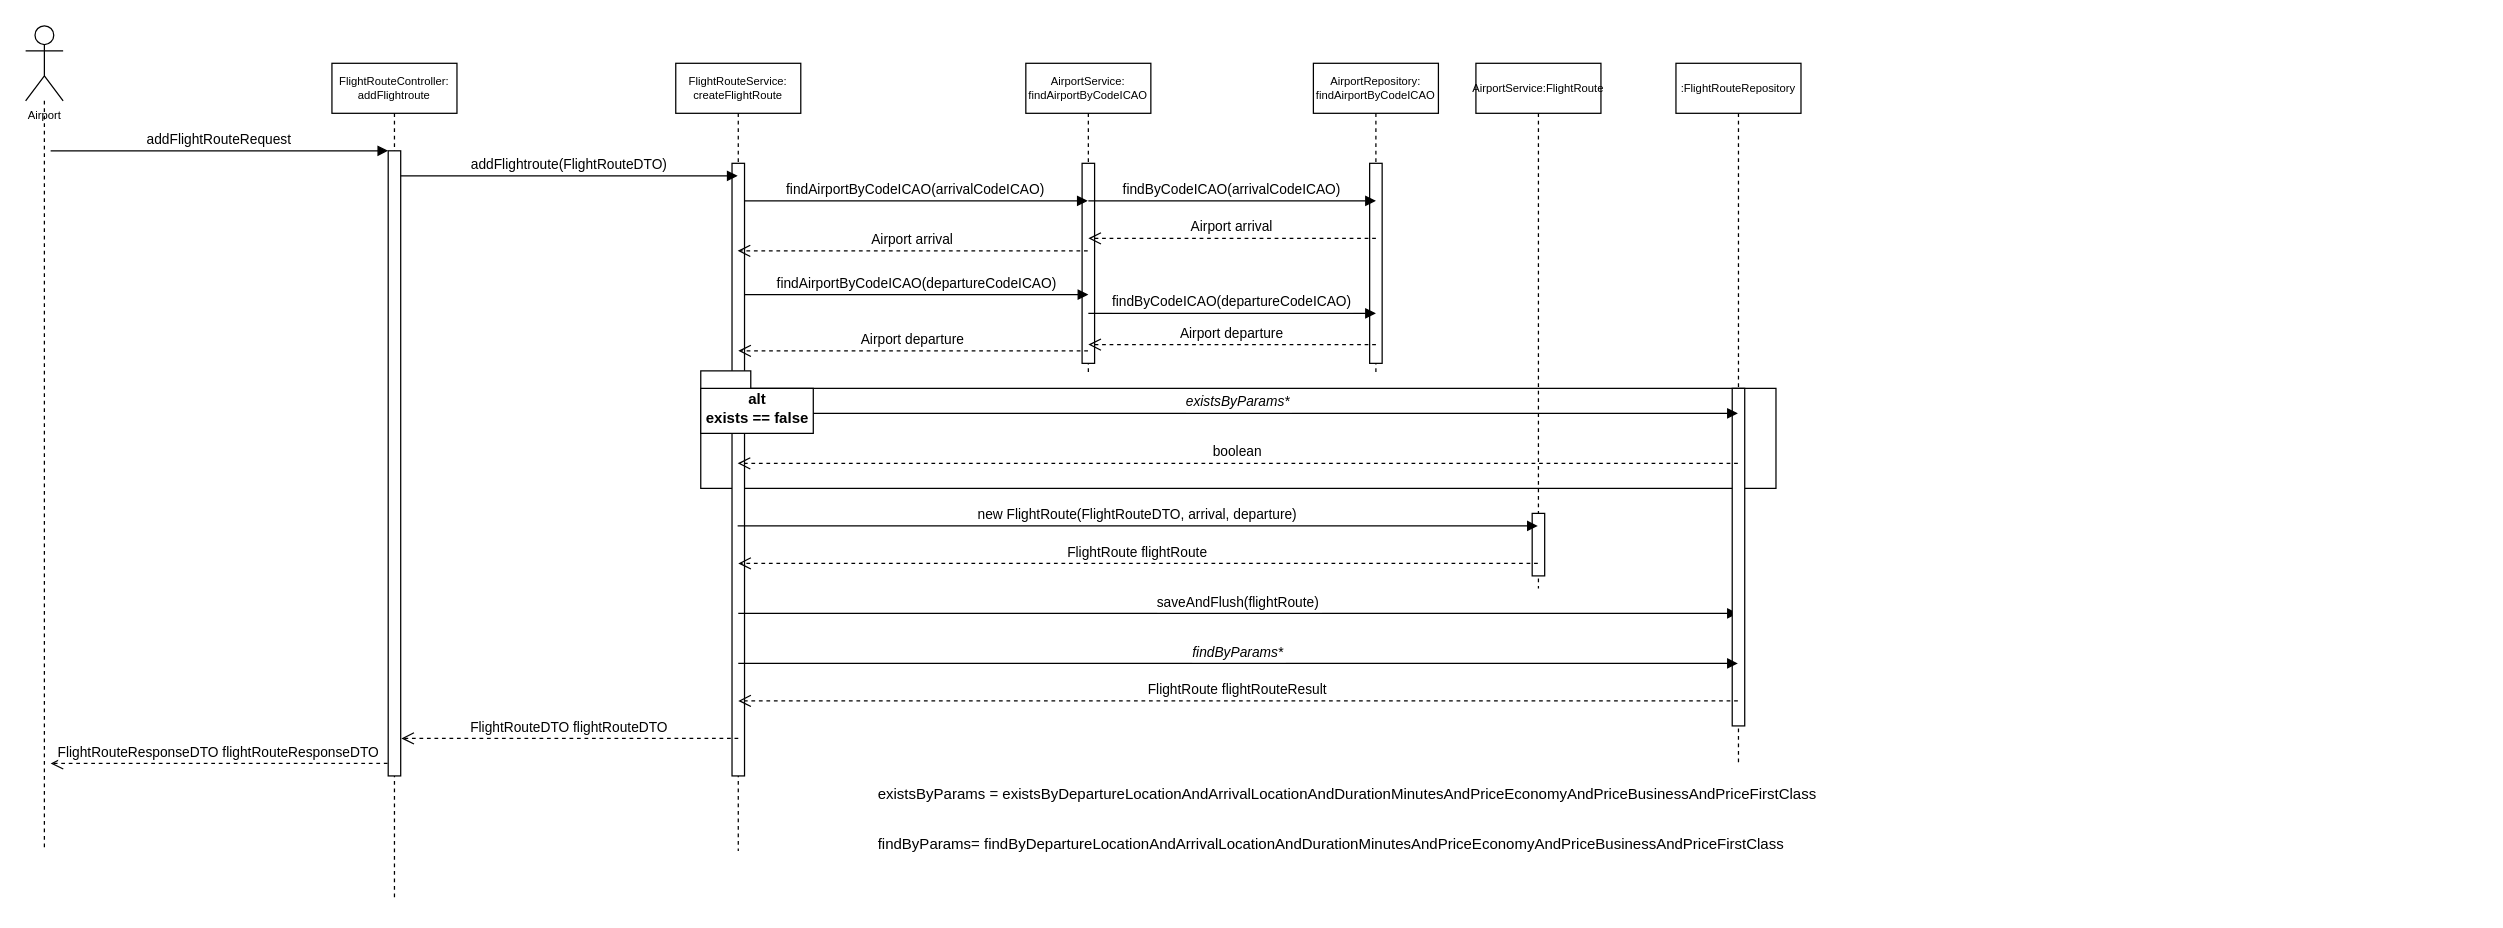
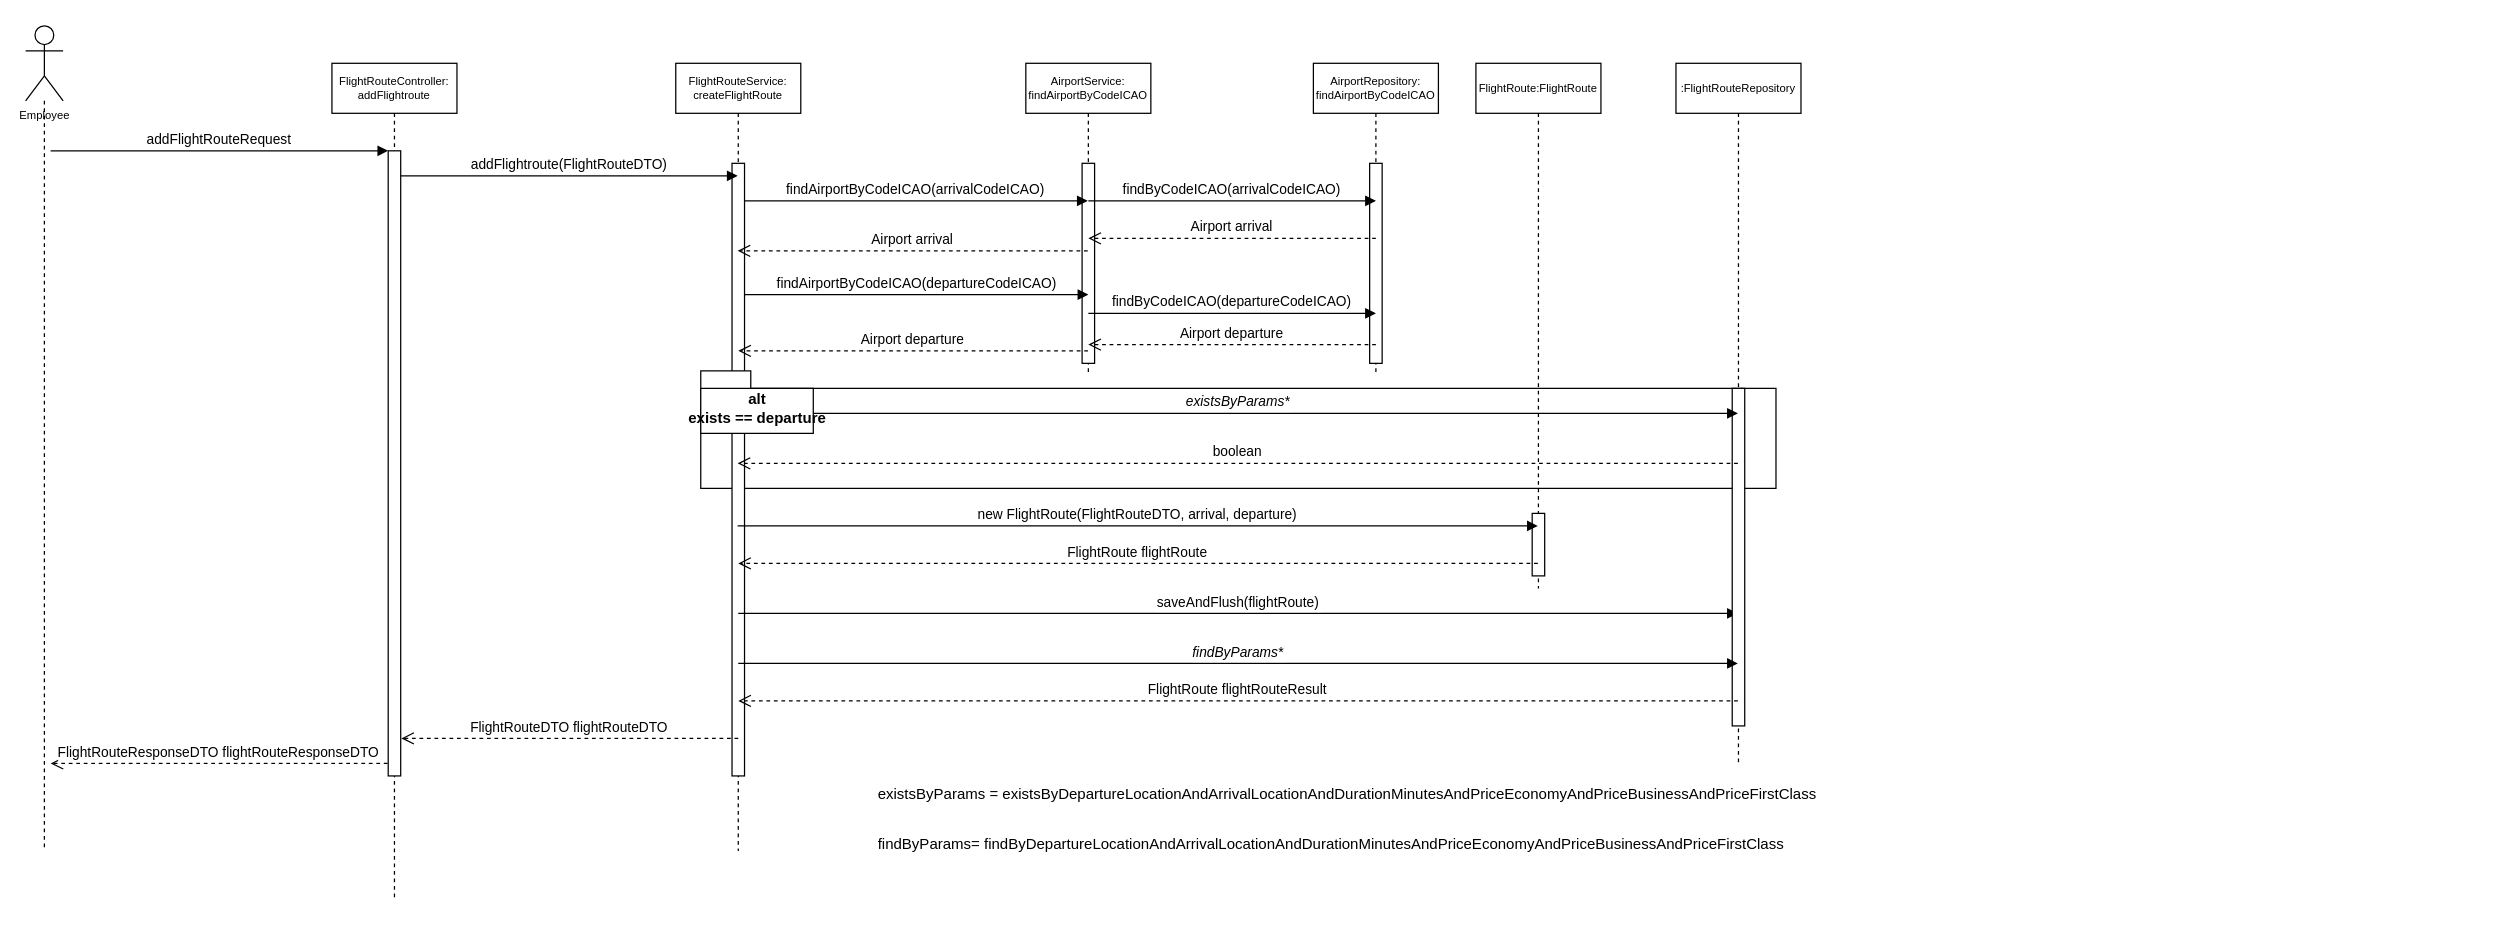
node "AirportService:FlightRoute": label "AirportService:FlightRoute" -> "FlightRoute:FlightRoute"
node "Airport": label "Airport" -> "Employee"
node "alt exists == false": label "alt exists == false" -> "alt exists == departure"
